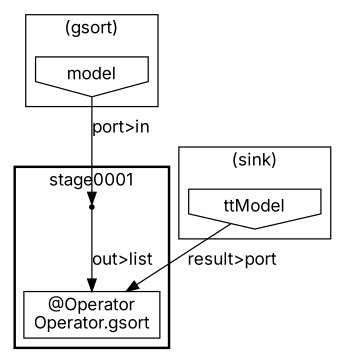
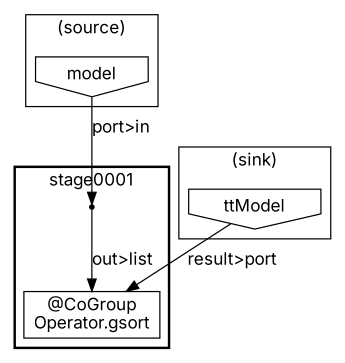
cluster "(gsort)": label "(gsort)" -> "(source)"
node "@Operator Operator.gsort": label "@Operator Operator.gsort" -> "@CoGroup Operator.gsort"
